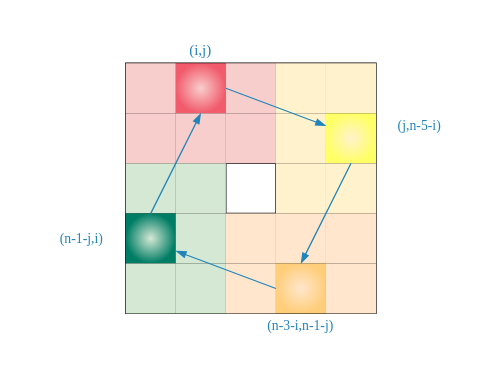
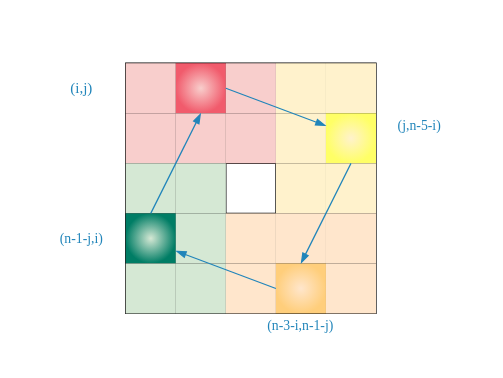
node "(i,j)": moved (201, 51) -> (82, 88)
